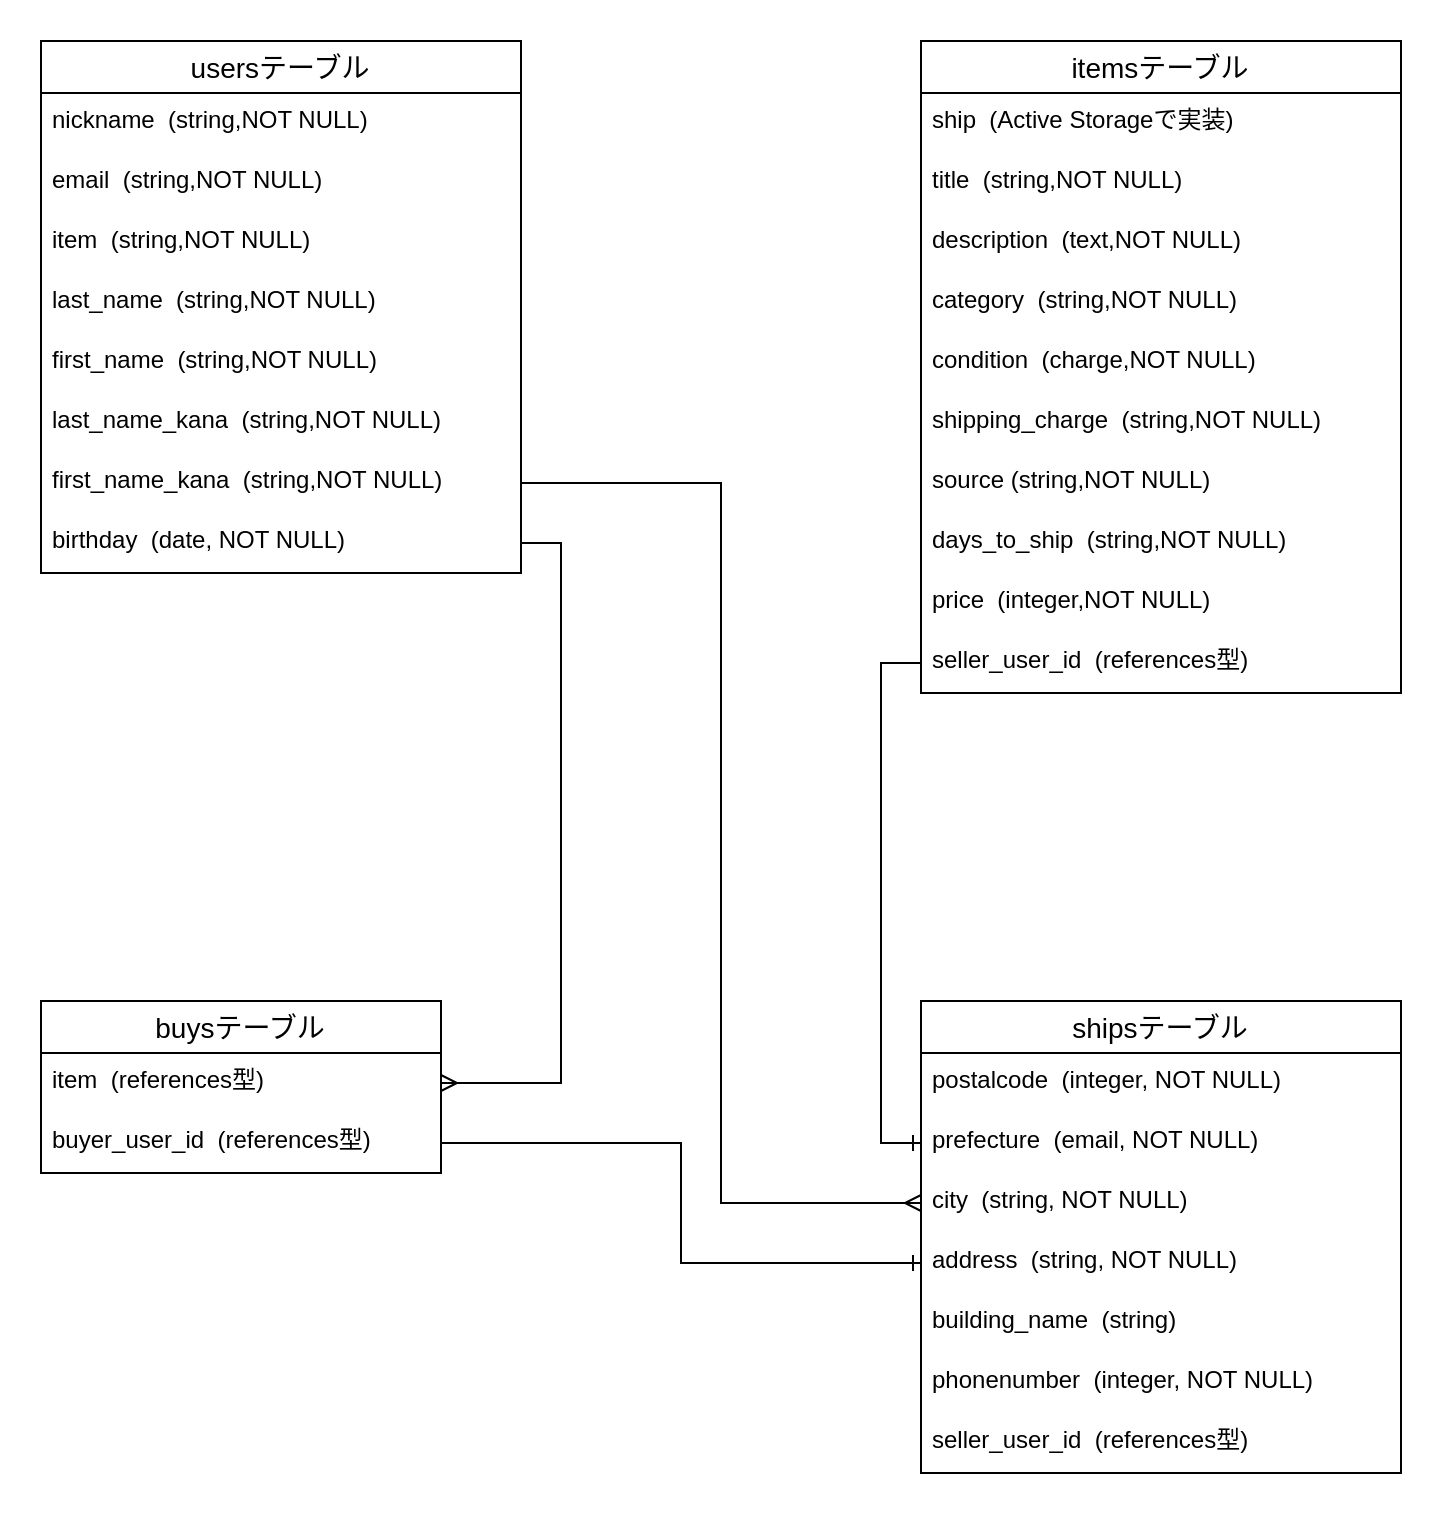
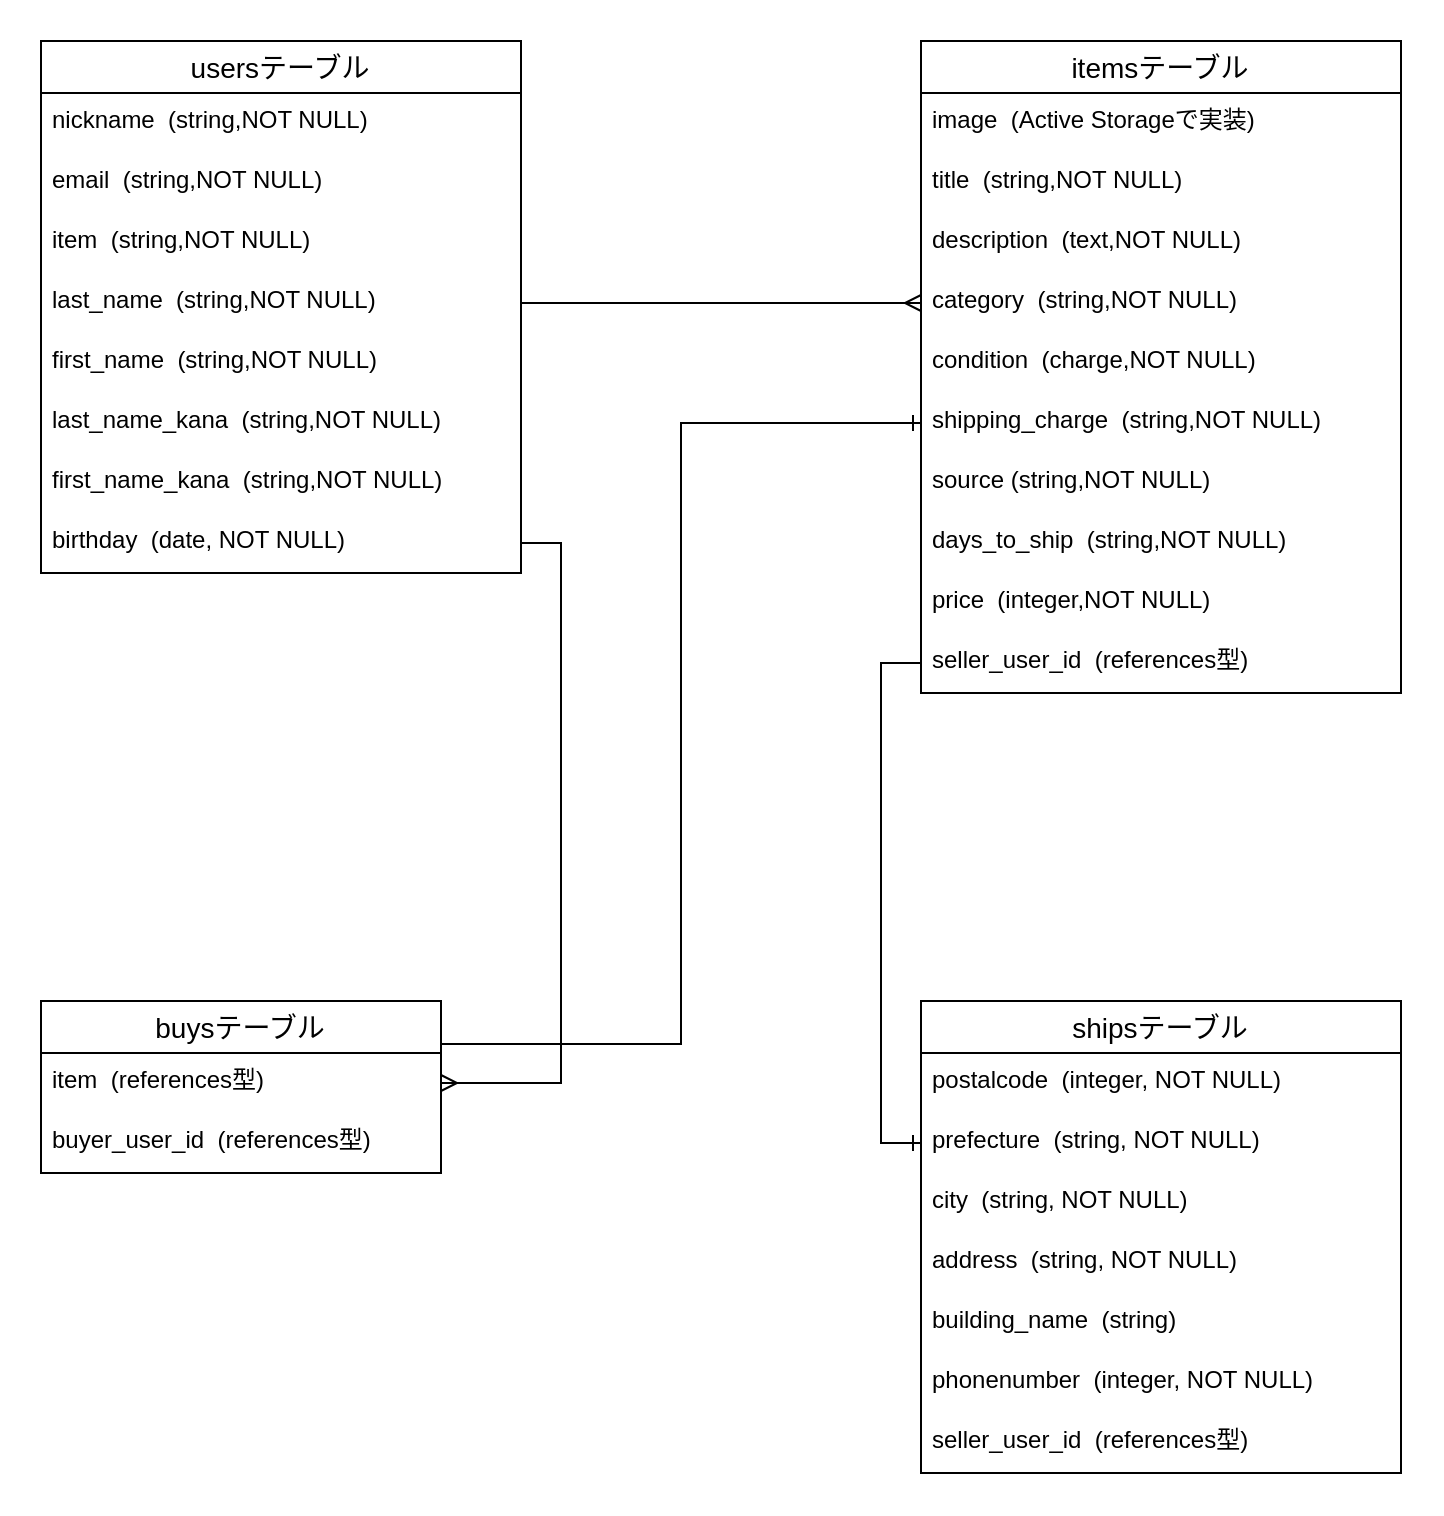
node "ship (Active Storageで実装)": label "ship (Active Storageで実装)" -> "image (Active Storageで実装)"
edge "last_name (string,NOT NULL)" -> "category (string,NOT NULL)": added
edge "buysテーブル" -> "shipping_charge (string,NOT NULL)": added
edge "first_name_kana (string,NOT NULL)" -> "city (string, NOT NULL)": removed
node "prefecture (email, NOT NULL)": label "prefecture (email, NOT NULL)" -> "prefecture (string, NOT NULL)"
edge "buyer_user_id (references型)" -> "address (string, NOT NULL)": removed
